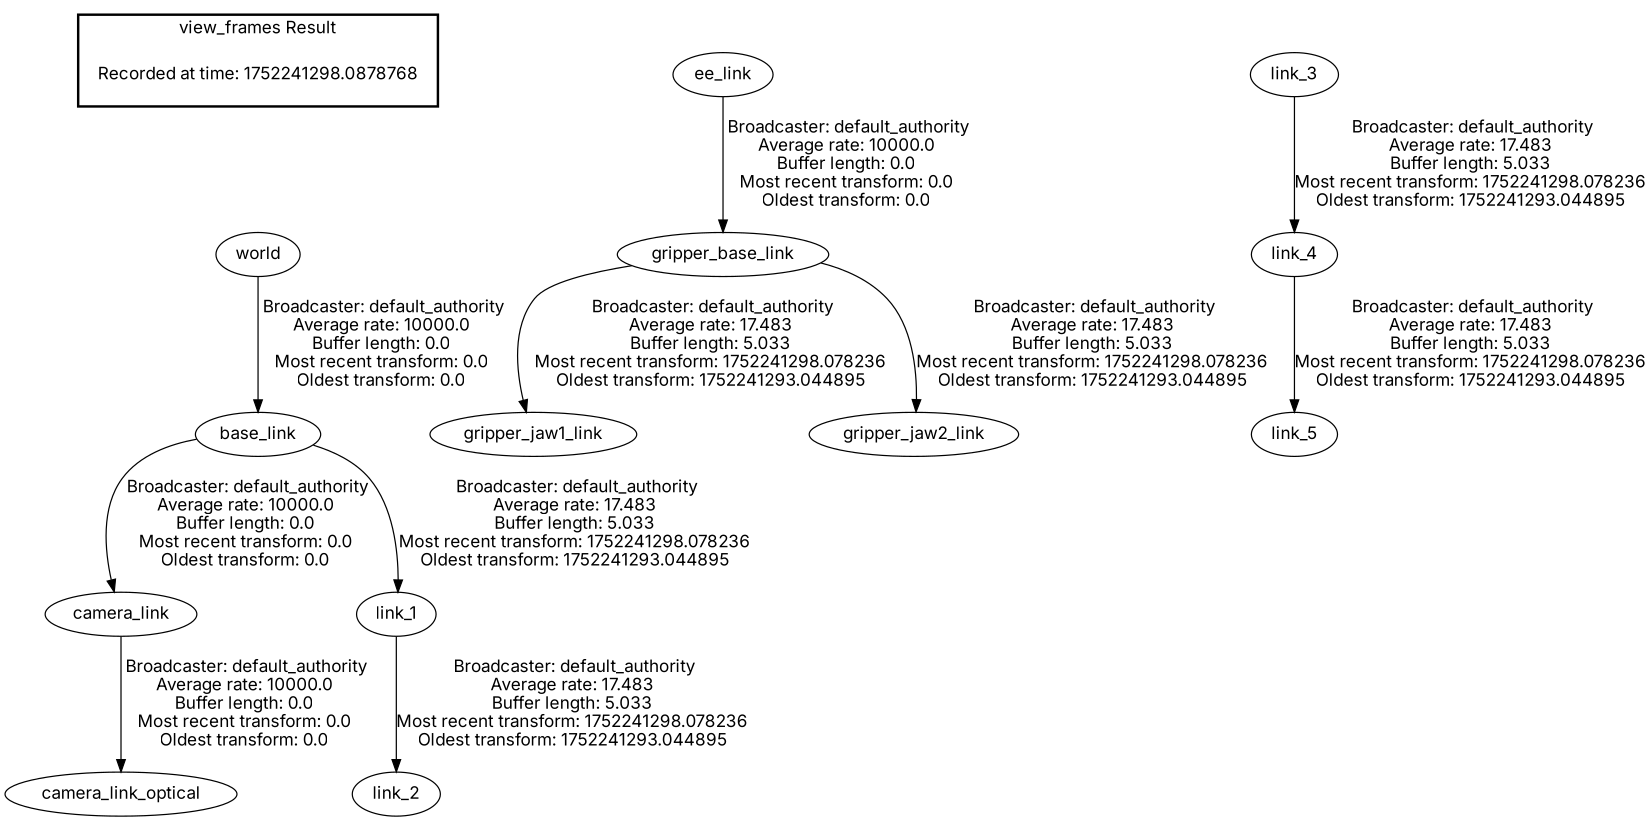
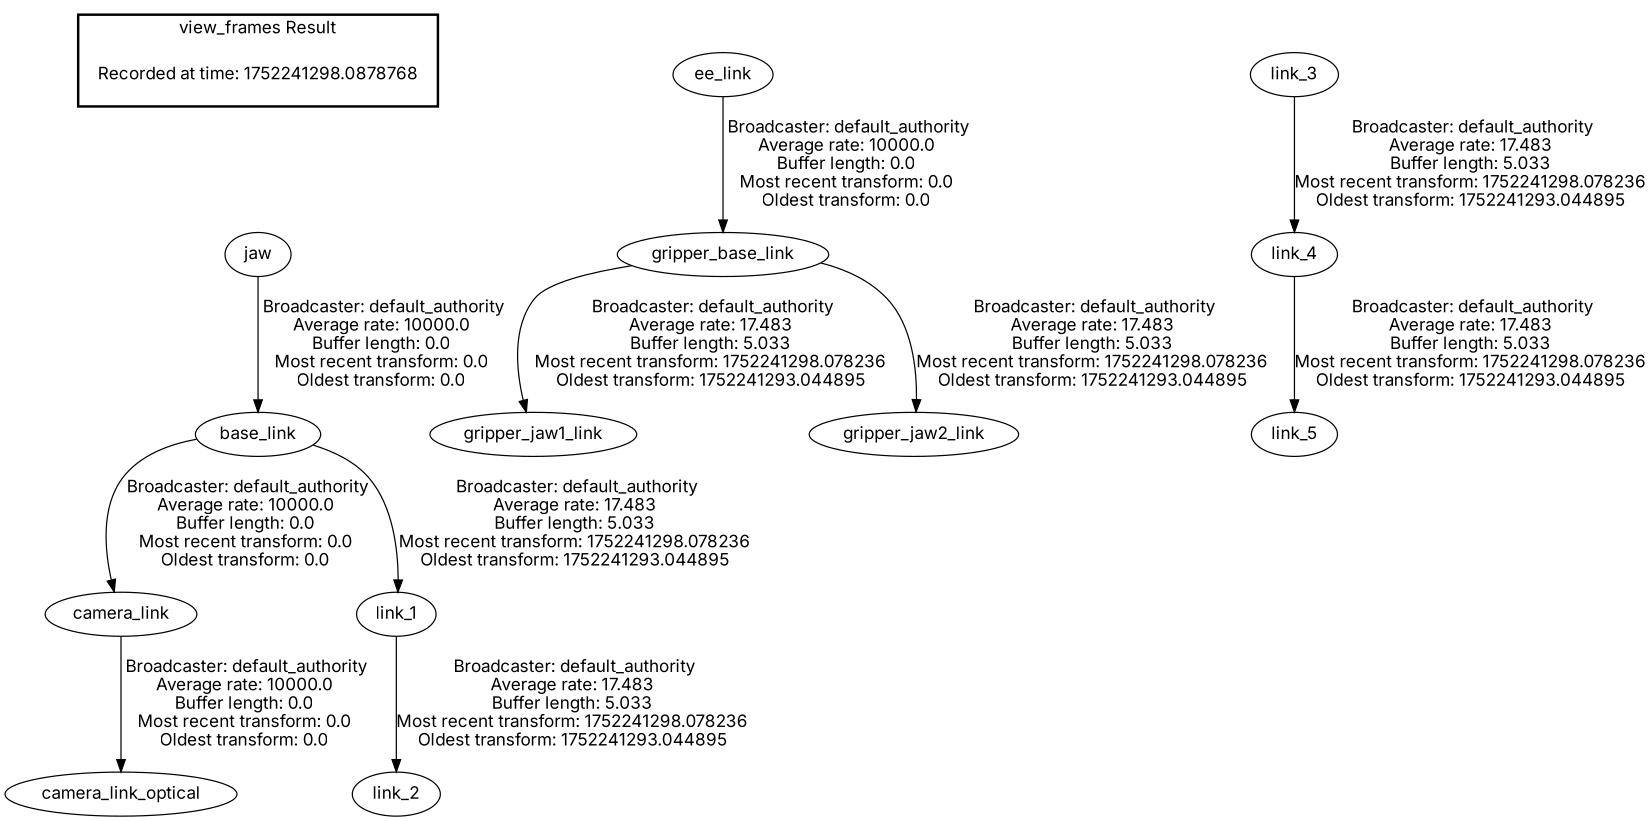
node "world": label "world" -> "jaw"
